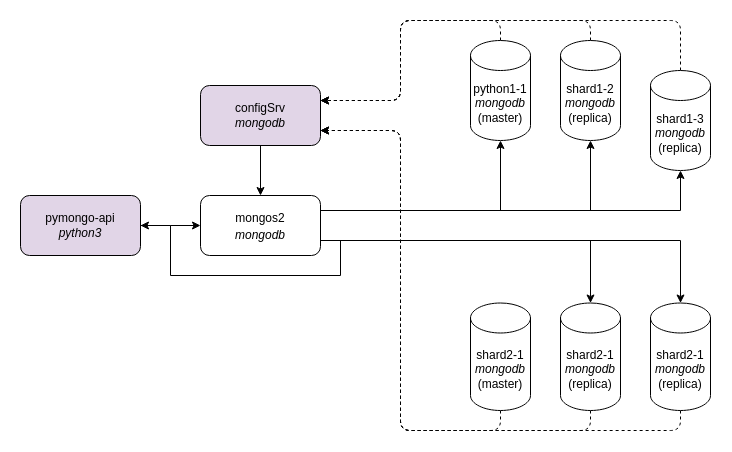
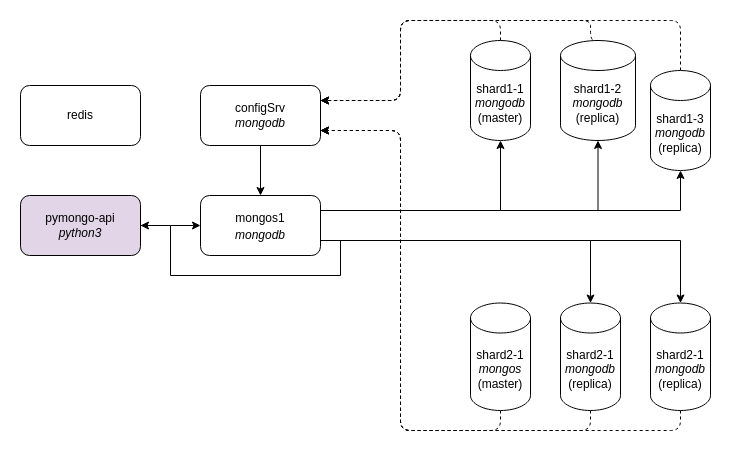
node "shard1-2 mongodb (replica)": size 60x100 -> 75x100
node "python1-1 mongodb (master)": label "python1-1 mongodb (master)" -> "shard1-1 mongodb (master)"
node "redis": added
node "configSrv mongodb": fillcolor #e1d5e7 -> #ffffff
node "mongos2 mongodb": label "mongos2 mongodb" -> "mongos1 mongodb"
node "shard2-1 mongodb (master)": label "shard2-1 mongodb (master)" -> "shard2-1 mongos (master)"
